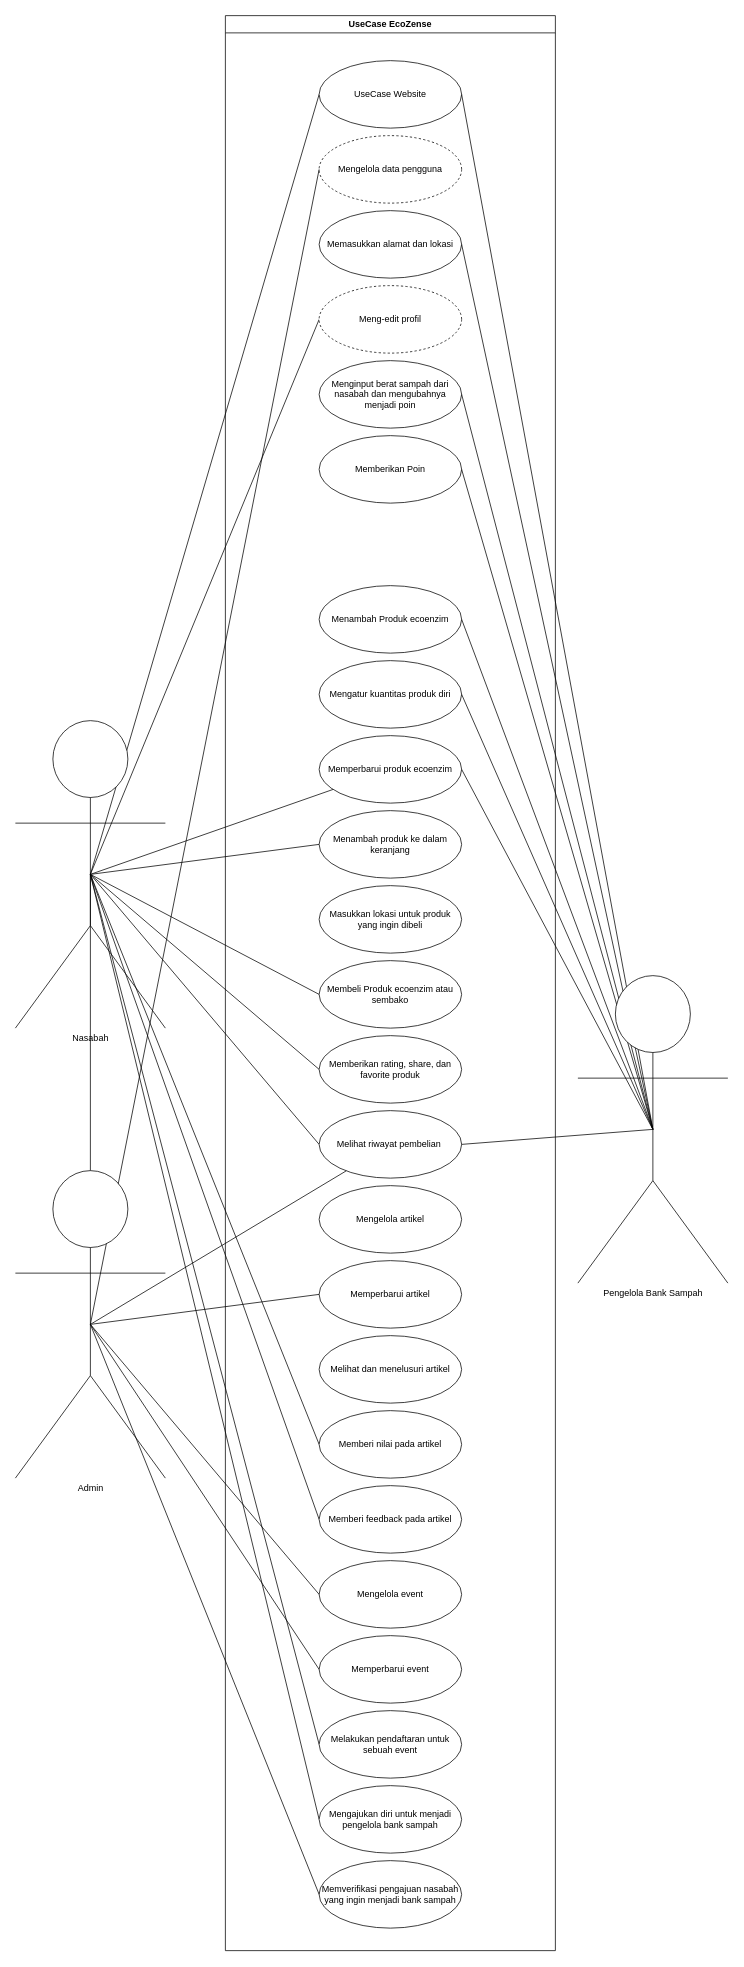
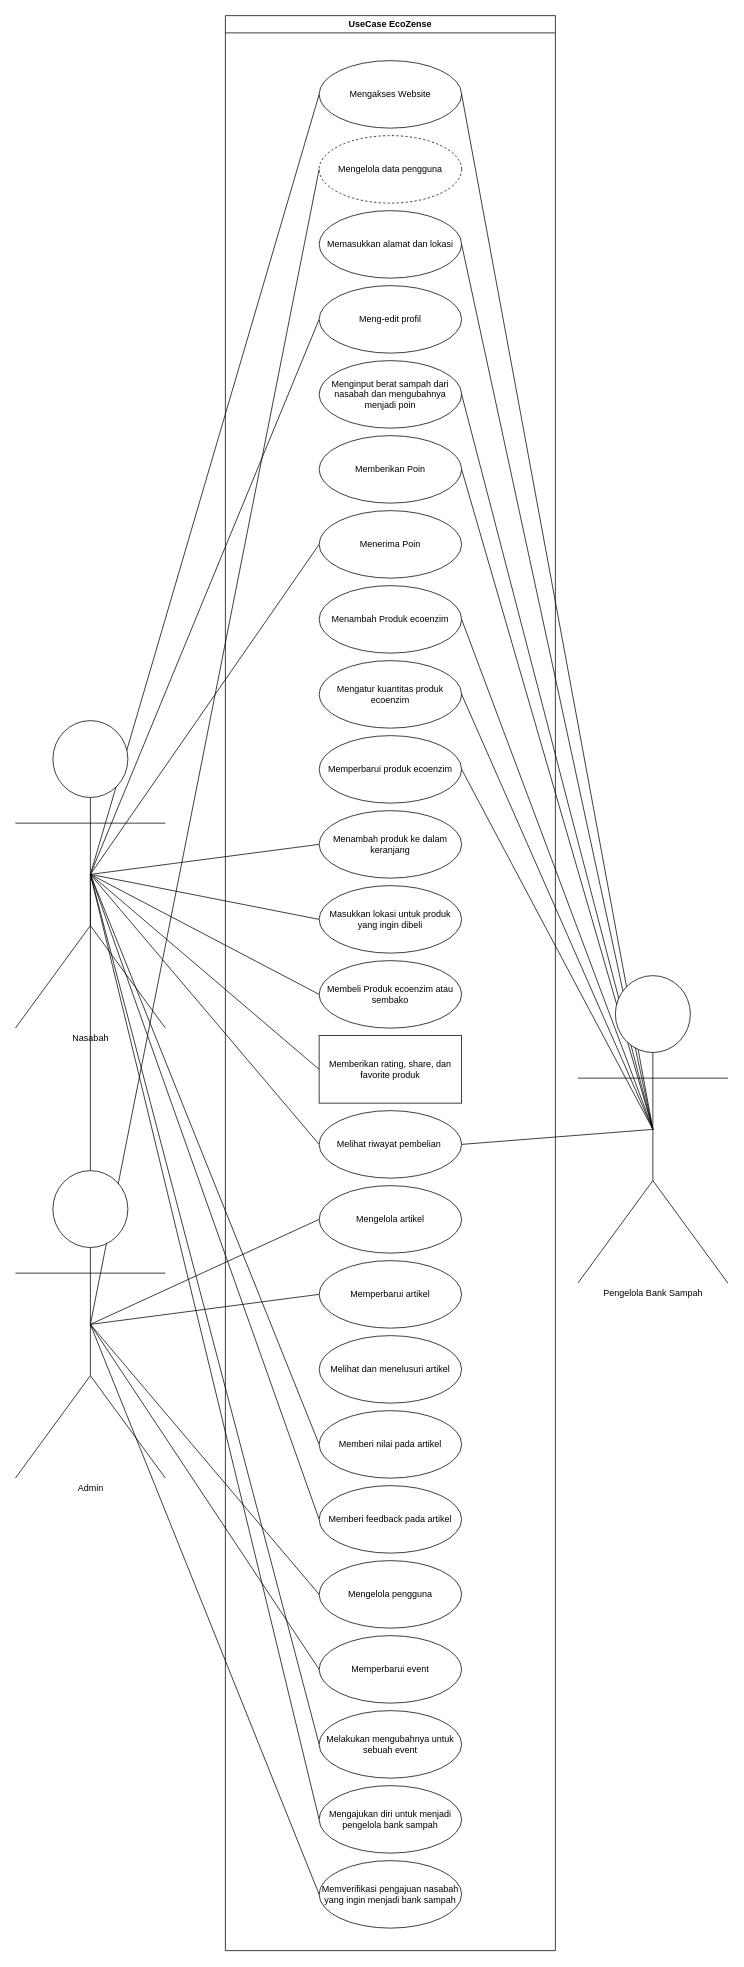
node "UseCase Website": label "UseCase Website" -> "Mengakses Website"
node "Meng-edit profil": style dashed -> solid
node "Menerima Poin": added
node "Mengatur kuantitas produk diri": label "Mengatur kuantitas produk diri" -> "Mengatur kuantitas produk ecoenzim"
edge "Menerima Poin" -- "Nasabah": added
edge "Memperbarui produk ecoenzim" -- "Nasabah": now "Masukkan lokasi untuk produk yang ingin dibeli" -- "Nasabah"
node "Memberikan rating, share, dan favorite produk": shape ellipse -> rectangle
edge "Melihat riwayat pembelian" -- "Admin": now "Mengelola artikel" -- "Admin"
node "Mengelola event": label "Mengelola event" -> "Mengelola pengguna"
node "Melakukan pendaftaran untuk sebuah event": label "Melakukan pendaftaran untuk sebuah event" -> "Melakukan mengubahnya untuk sebuah event"
